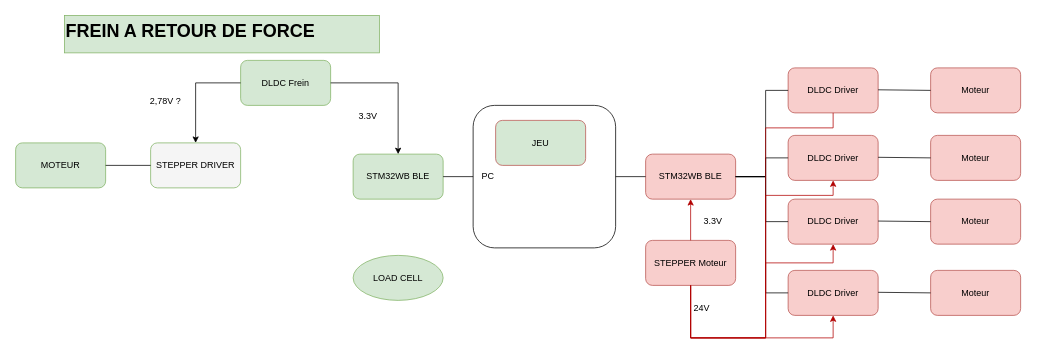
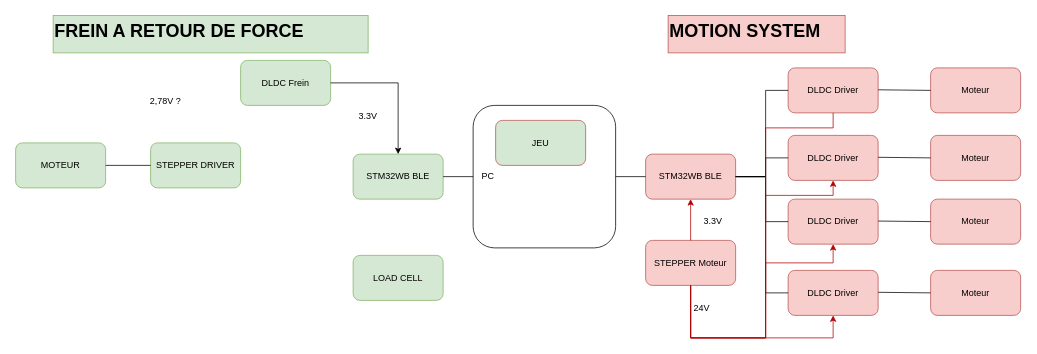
node "FREIN A RETOUR DE FORCE": moved (222, 34) -> (210, 34)
node "MOTION SYSTEM": added
edge "DLDC Frein" -> "STEPPER DRIVER": removed
node "STEPPER DRIVER": fillcolor #f5f5f5 -> #d5e8d4
node "LOAD CELL": shape ellipse -> rounded rectangle
